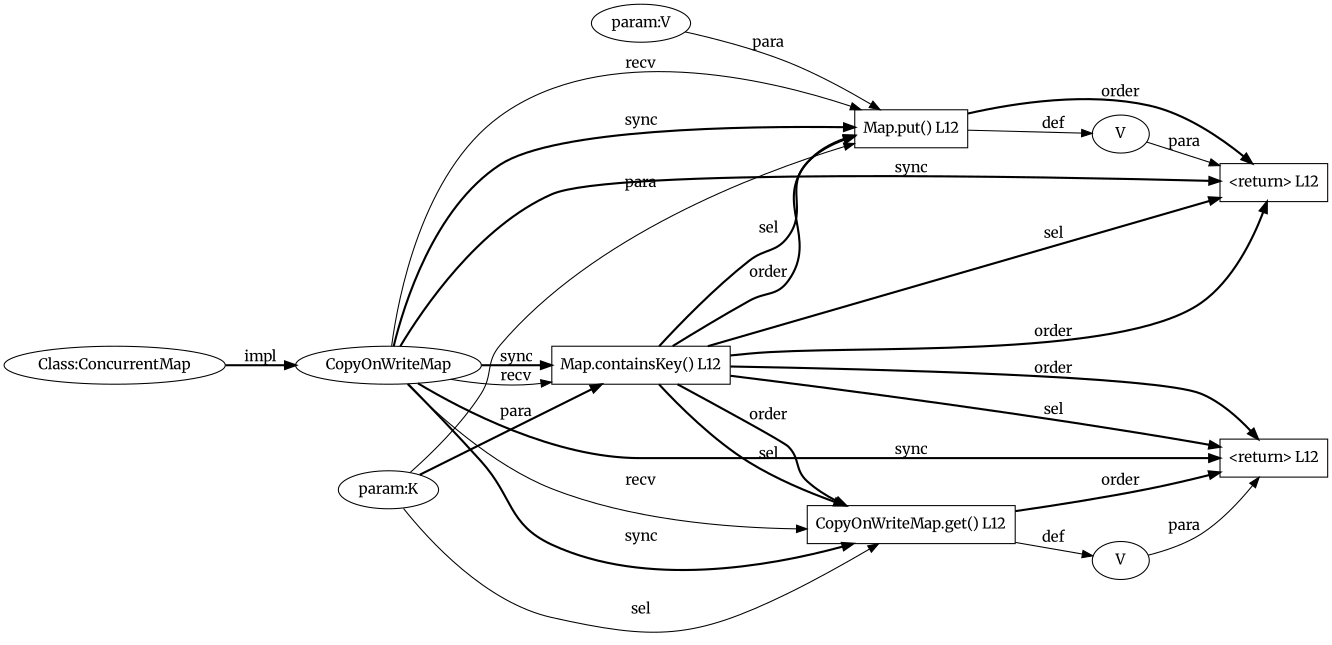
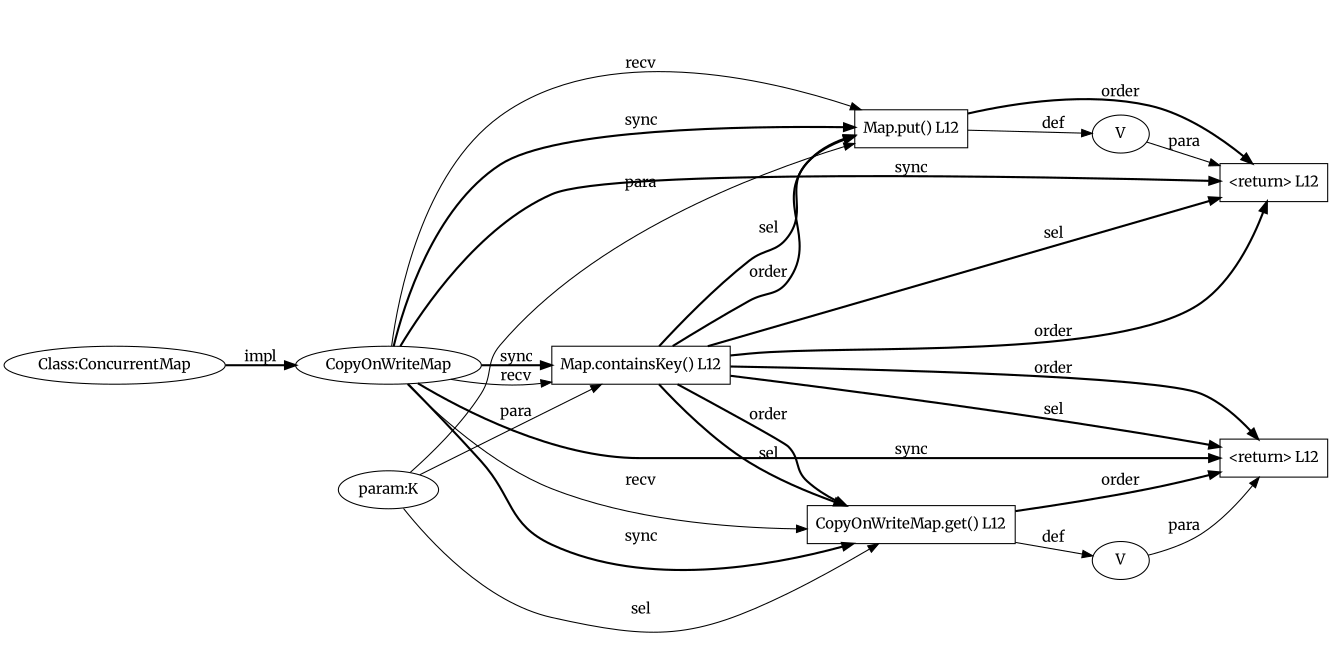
node "param:V": removed
edge "param:K" -> "Map.containsKey() L12": style bold -> solid
